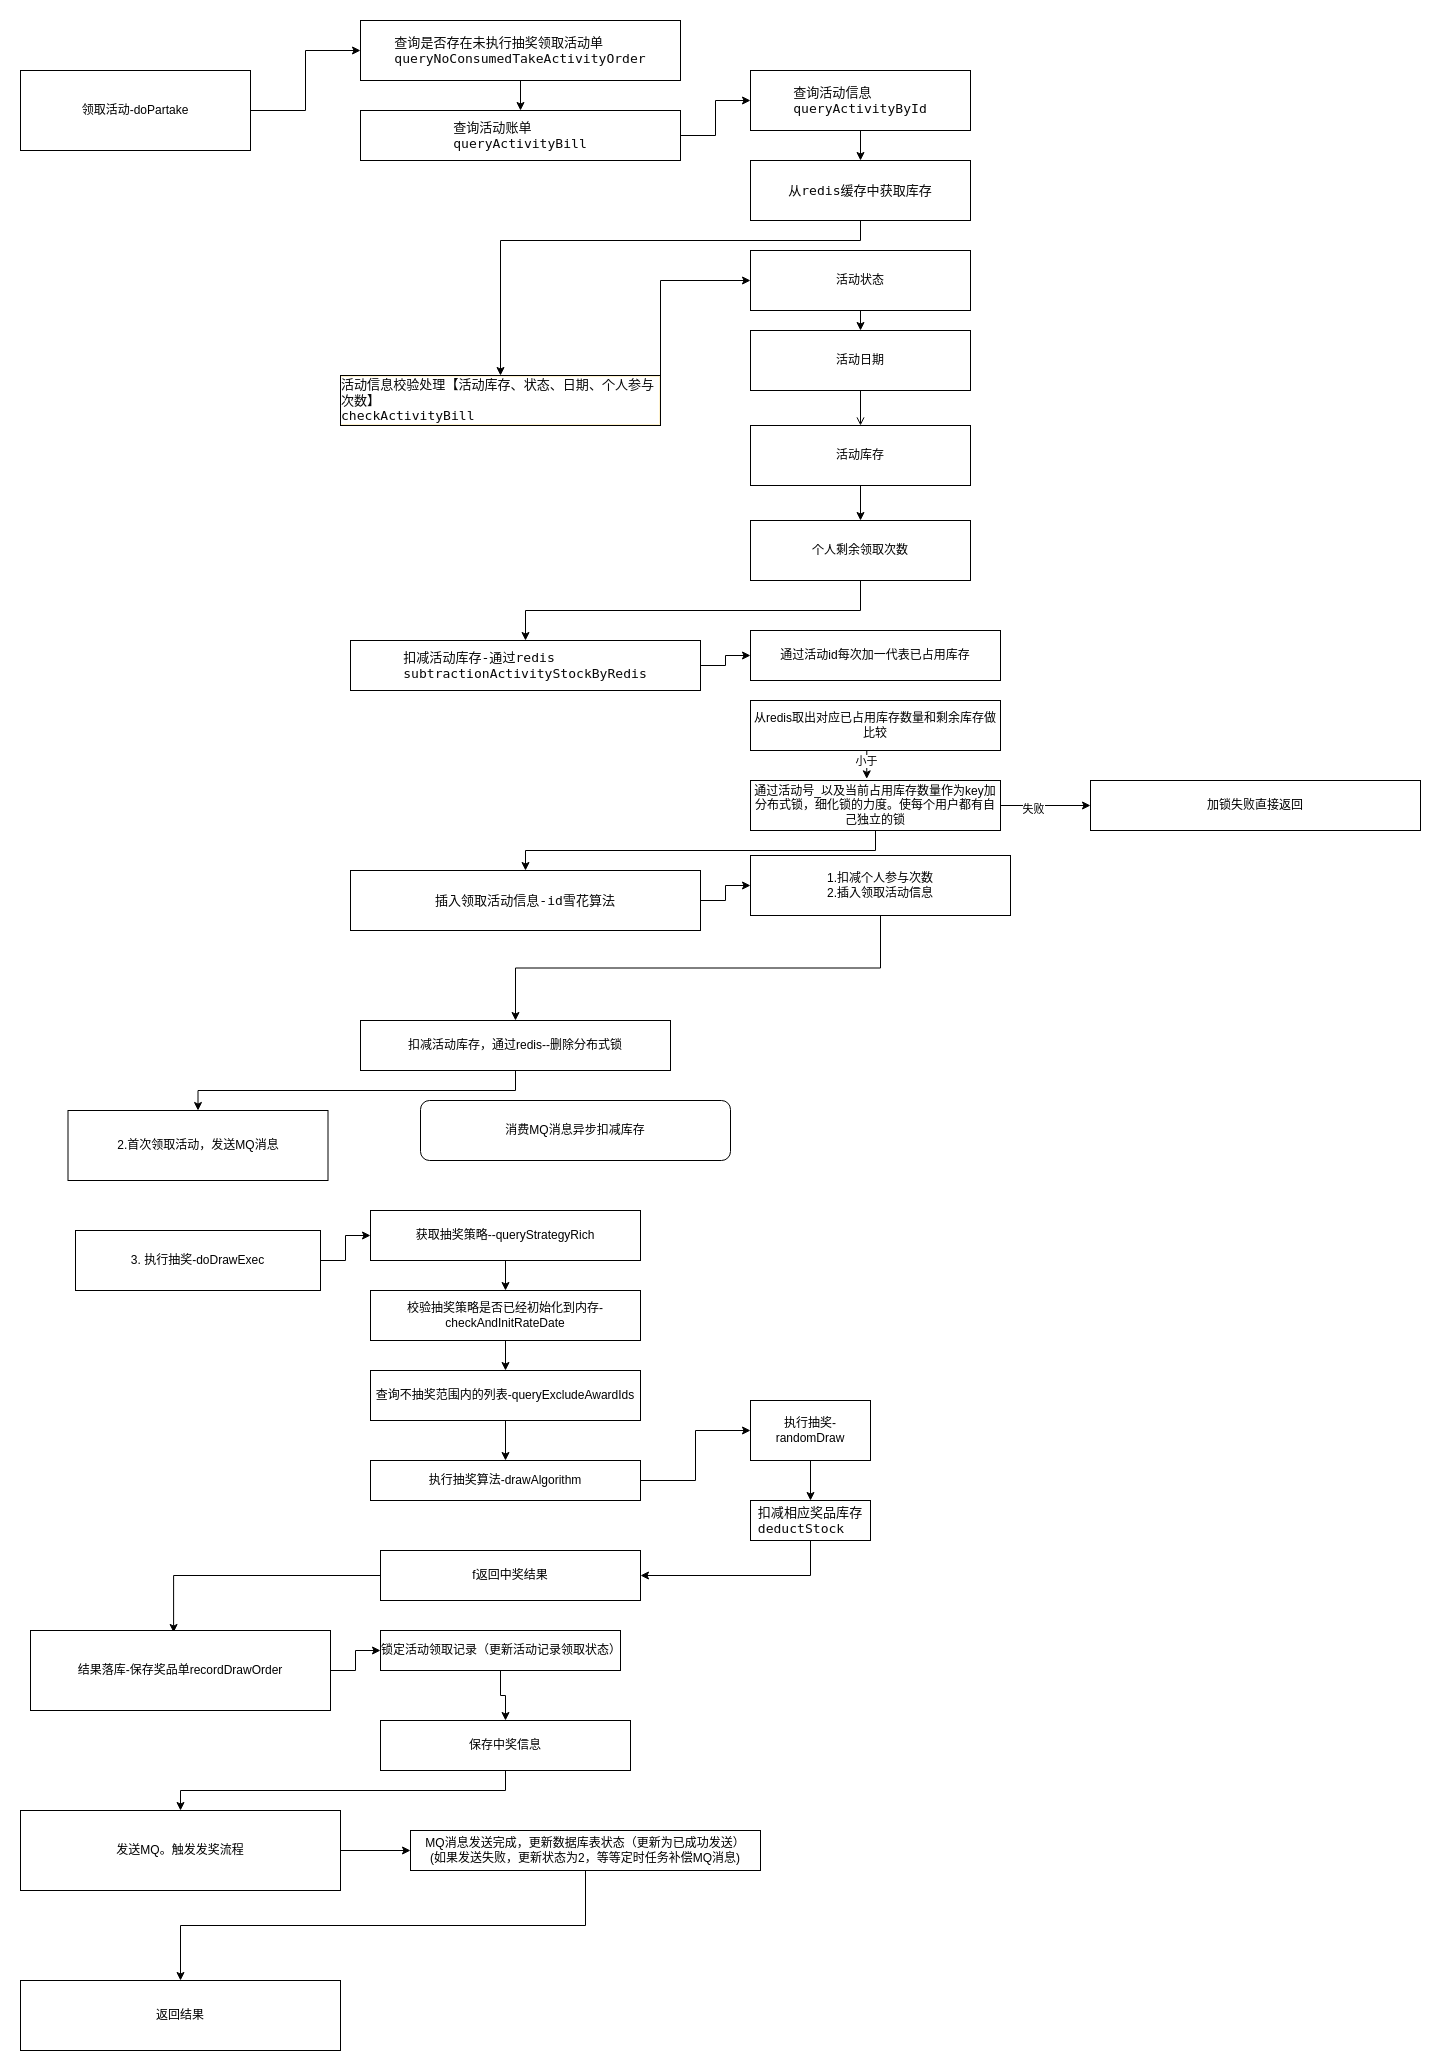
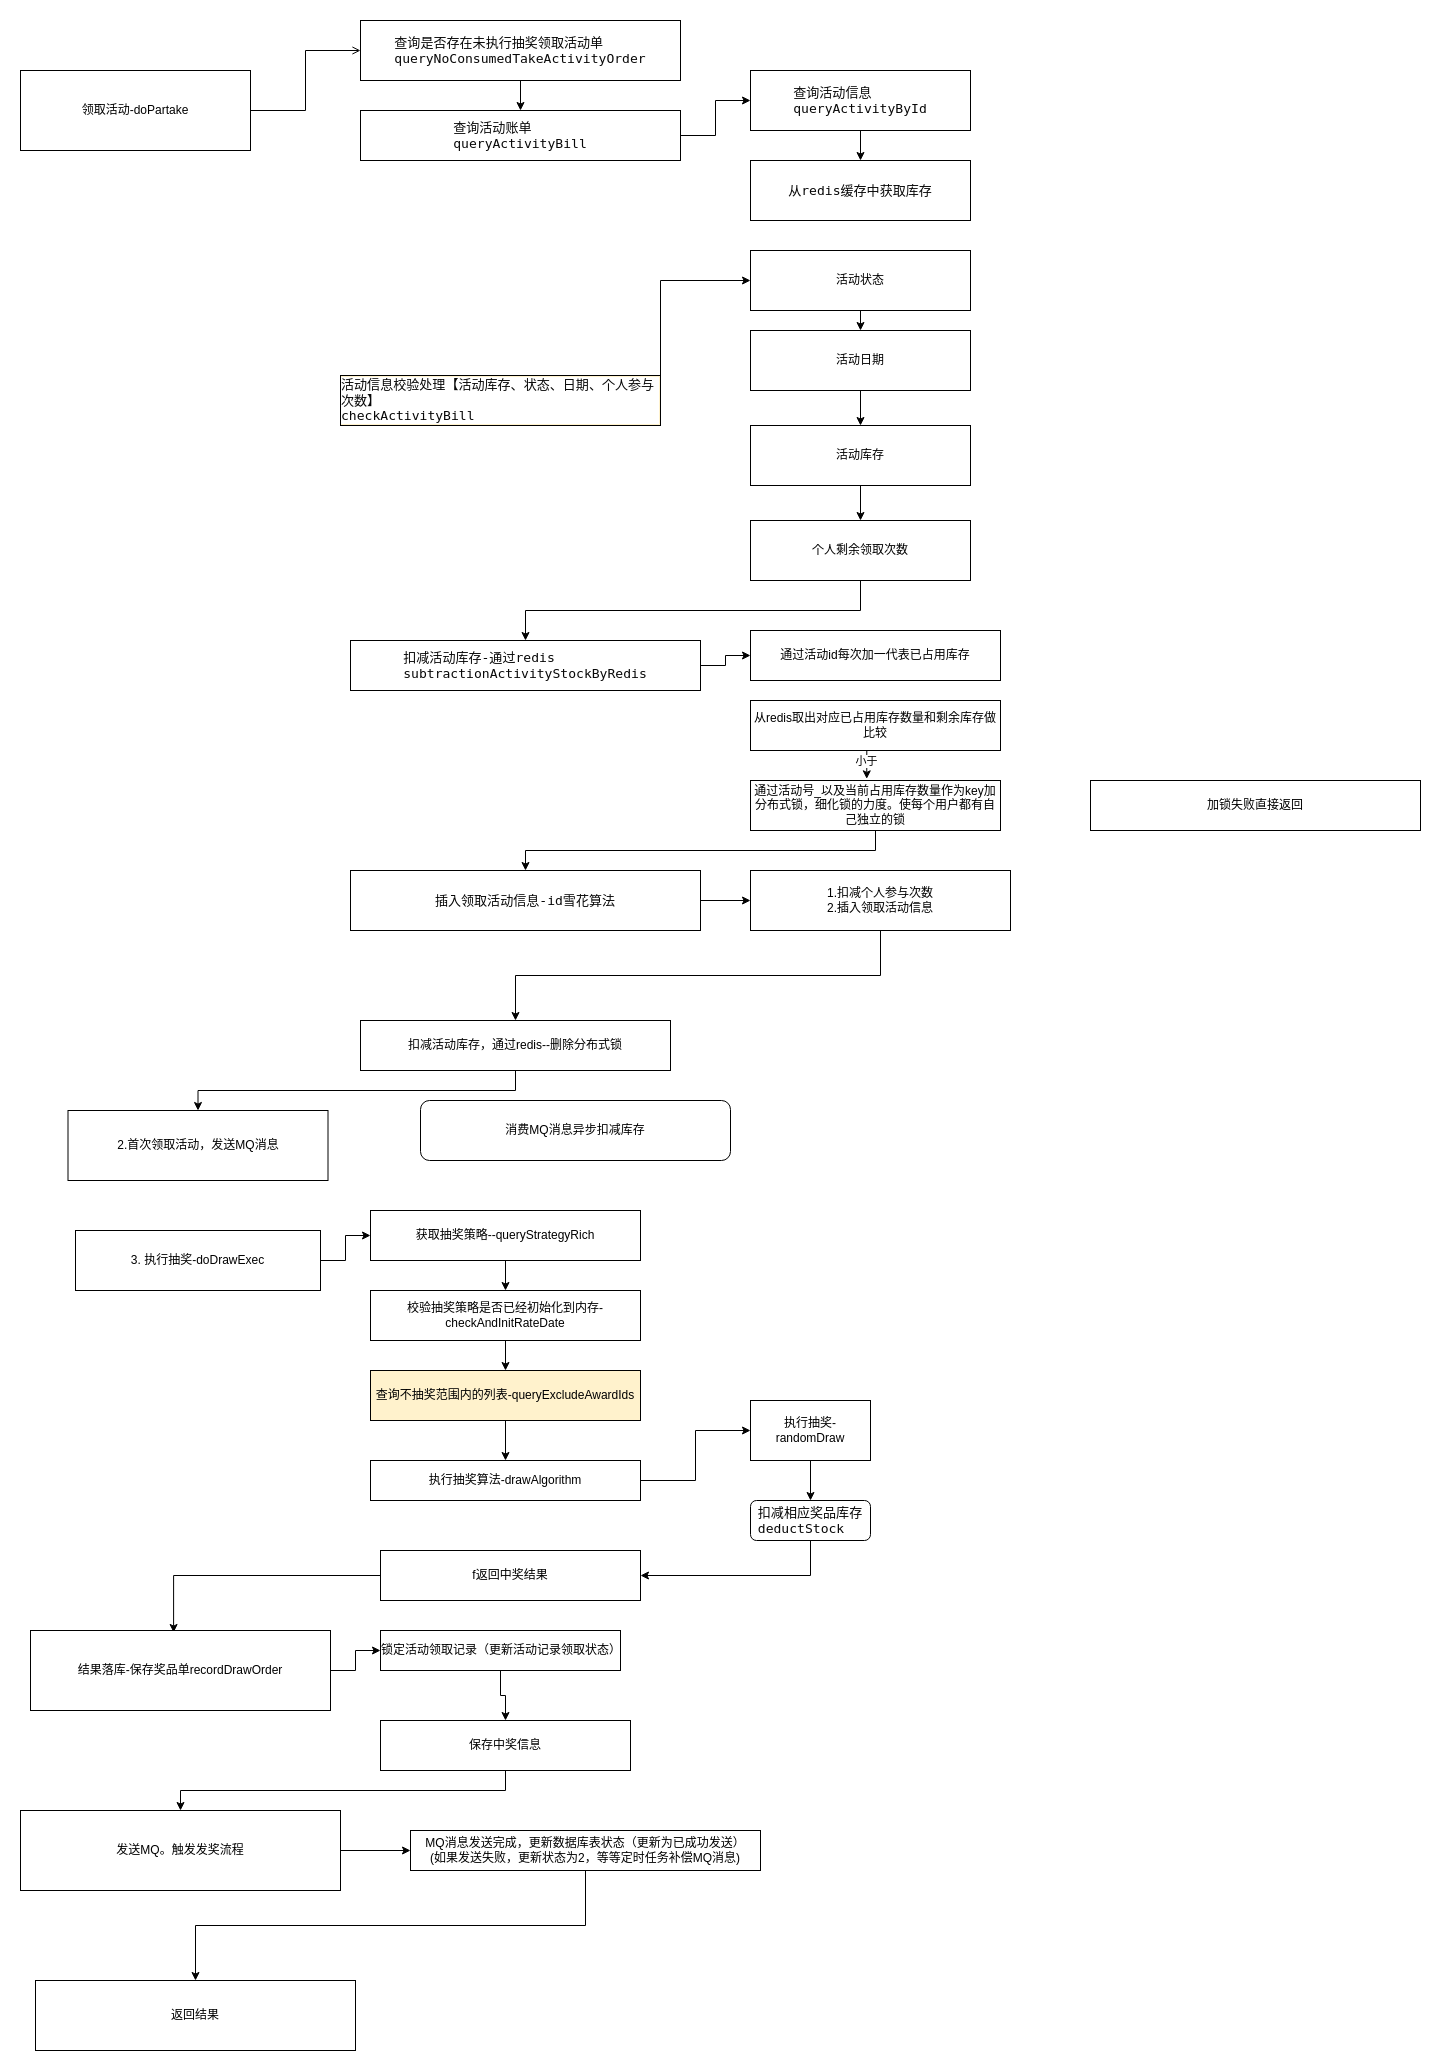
edge "领取活动-doPartake" -> "查询是否存在未执行抽奖领取活动单 queryNoConsumedTakeActivityOrder": arrowhead classic -> open
edge "从redis缓存中获取库存" -> "活动信息校验处理【活动库存、状态、日期、个人参与次数】 checkActivityBill": removed
edge "活动日期" -> "活动库存": arrowhead open -> classic
edge "通过活动号_以及当前占用库存数量作为key加分布式锁，细化锁的力度。使每个用户都有自己独立的锁" -> "加锁失败直接返回": removed, label "失败"
node "1.扣减个人参与次数 2.插入领取活动信息": moved (881, 886) -> (881, 901)
node "查询不抽奖范围内的列表-queryExcludeAwardIds": fillcolor #ffffff -> #fff2cc
node "扣减相应奖品库存 deductStock": shape rectangle -> rounded rectangle
node "返回结果": moved (181, 2016) -> (196, 2016)
